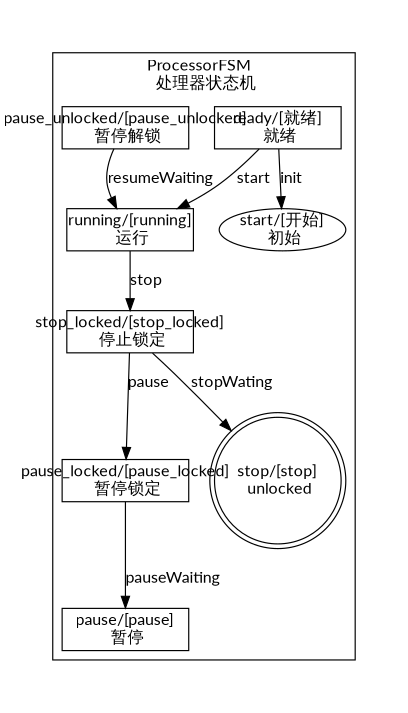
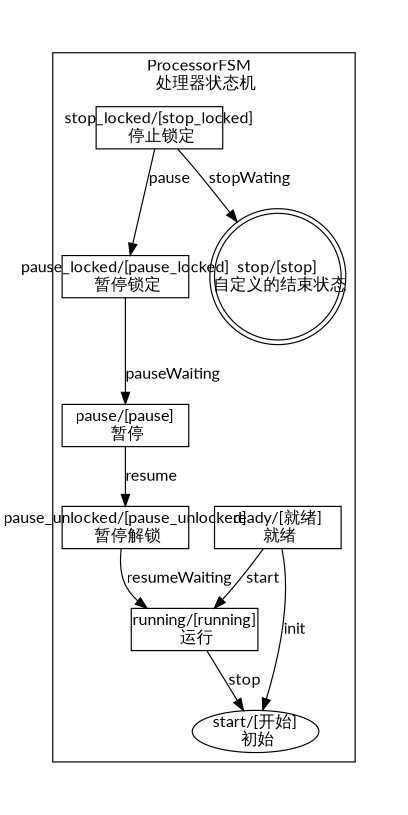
edge "running/[running] 运行" -> "stop_locked/[stop_locked] 停止锁定": now "running/[running] 运行" -> "start/[开始] 初始"
edge "pause/[pause] 暂停" -> "pause_unlocked/[pause_unlocked] 暂停解锁": added, label "resume"
node "stop/[stop] unlocked": label "stop/[stop] unlocked" -> "stop/[stop] 自定义的结束状态"
